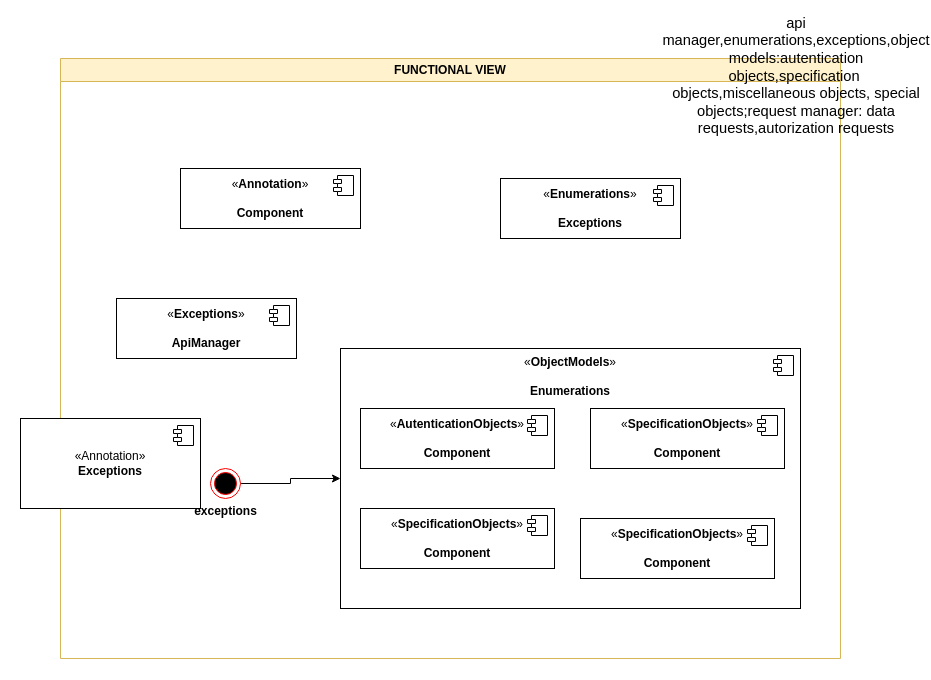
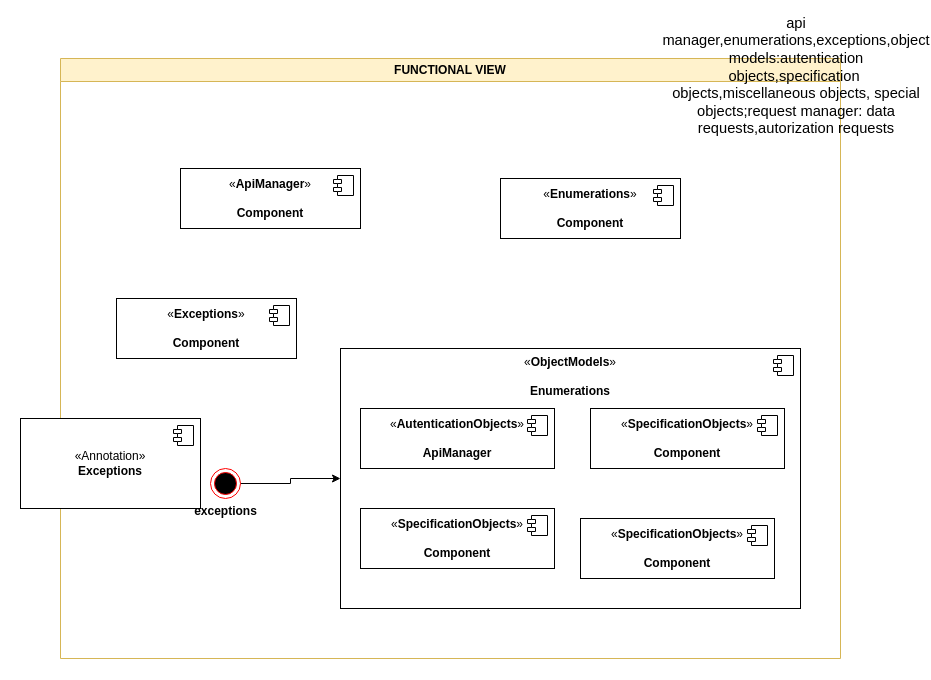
node "«Annotation» Component": label "«Annotation» Component" -> "«ApiManager» Component"
node "«Enumerations» Exceptions": label "«Enumerations» Exceptions" -> "«Enumerations» Component"
node "«Exceptions» ApiManager": label "«Exceptions» ApiManager" -> "«Exceptions» Component"
node "«AutenticationObjects» Component": label "«AutenticationObjects» Component" -> "«AutenticationObjects» ApiManager"
